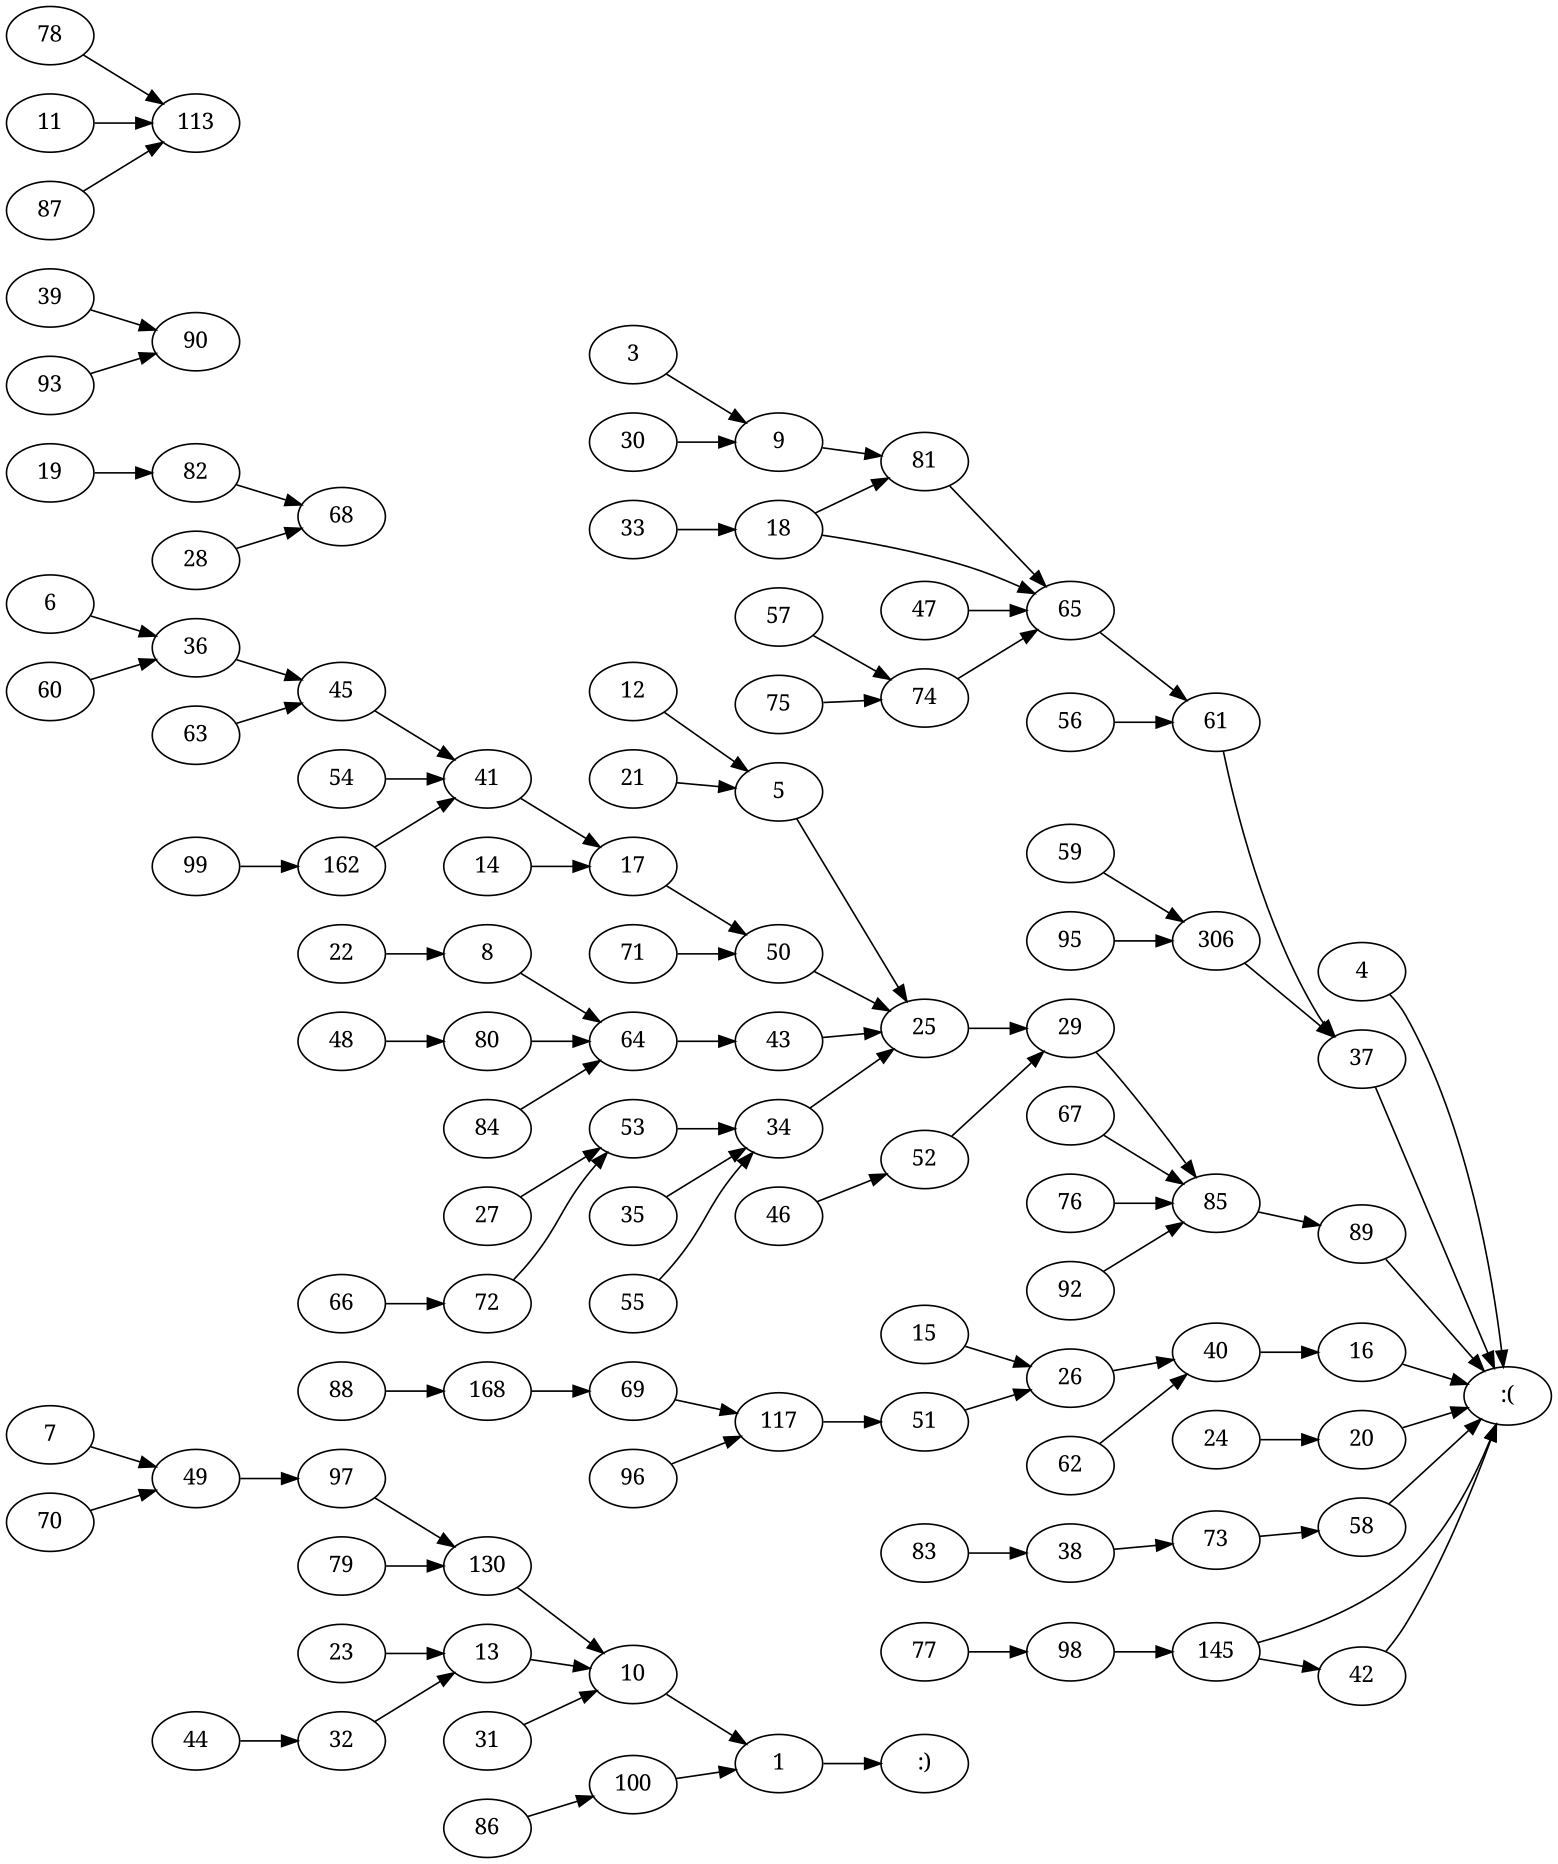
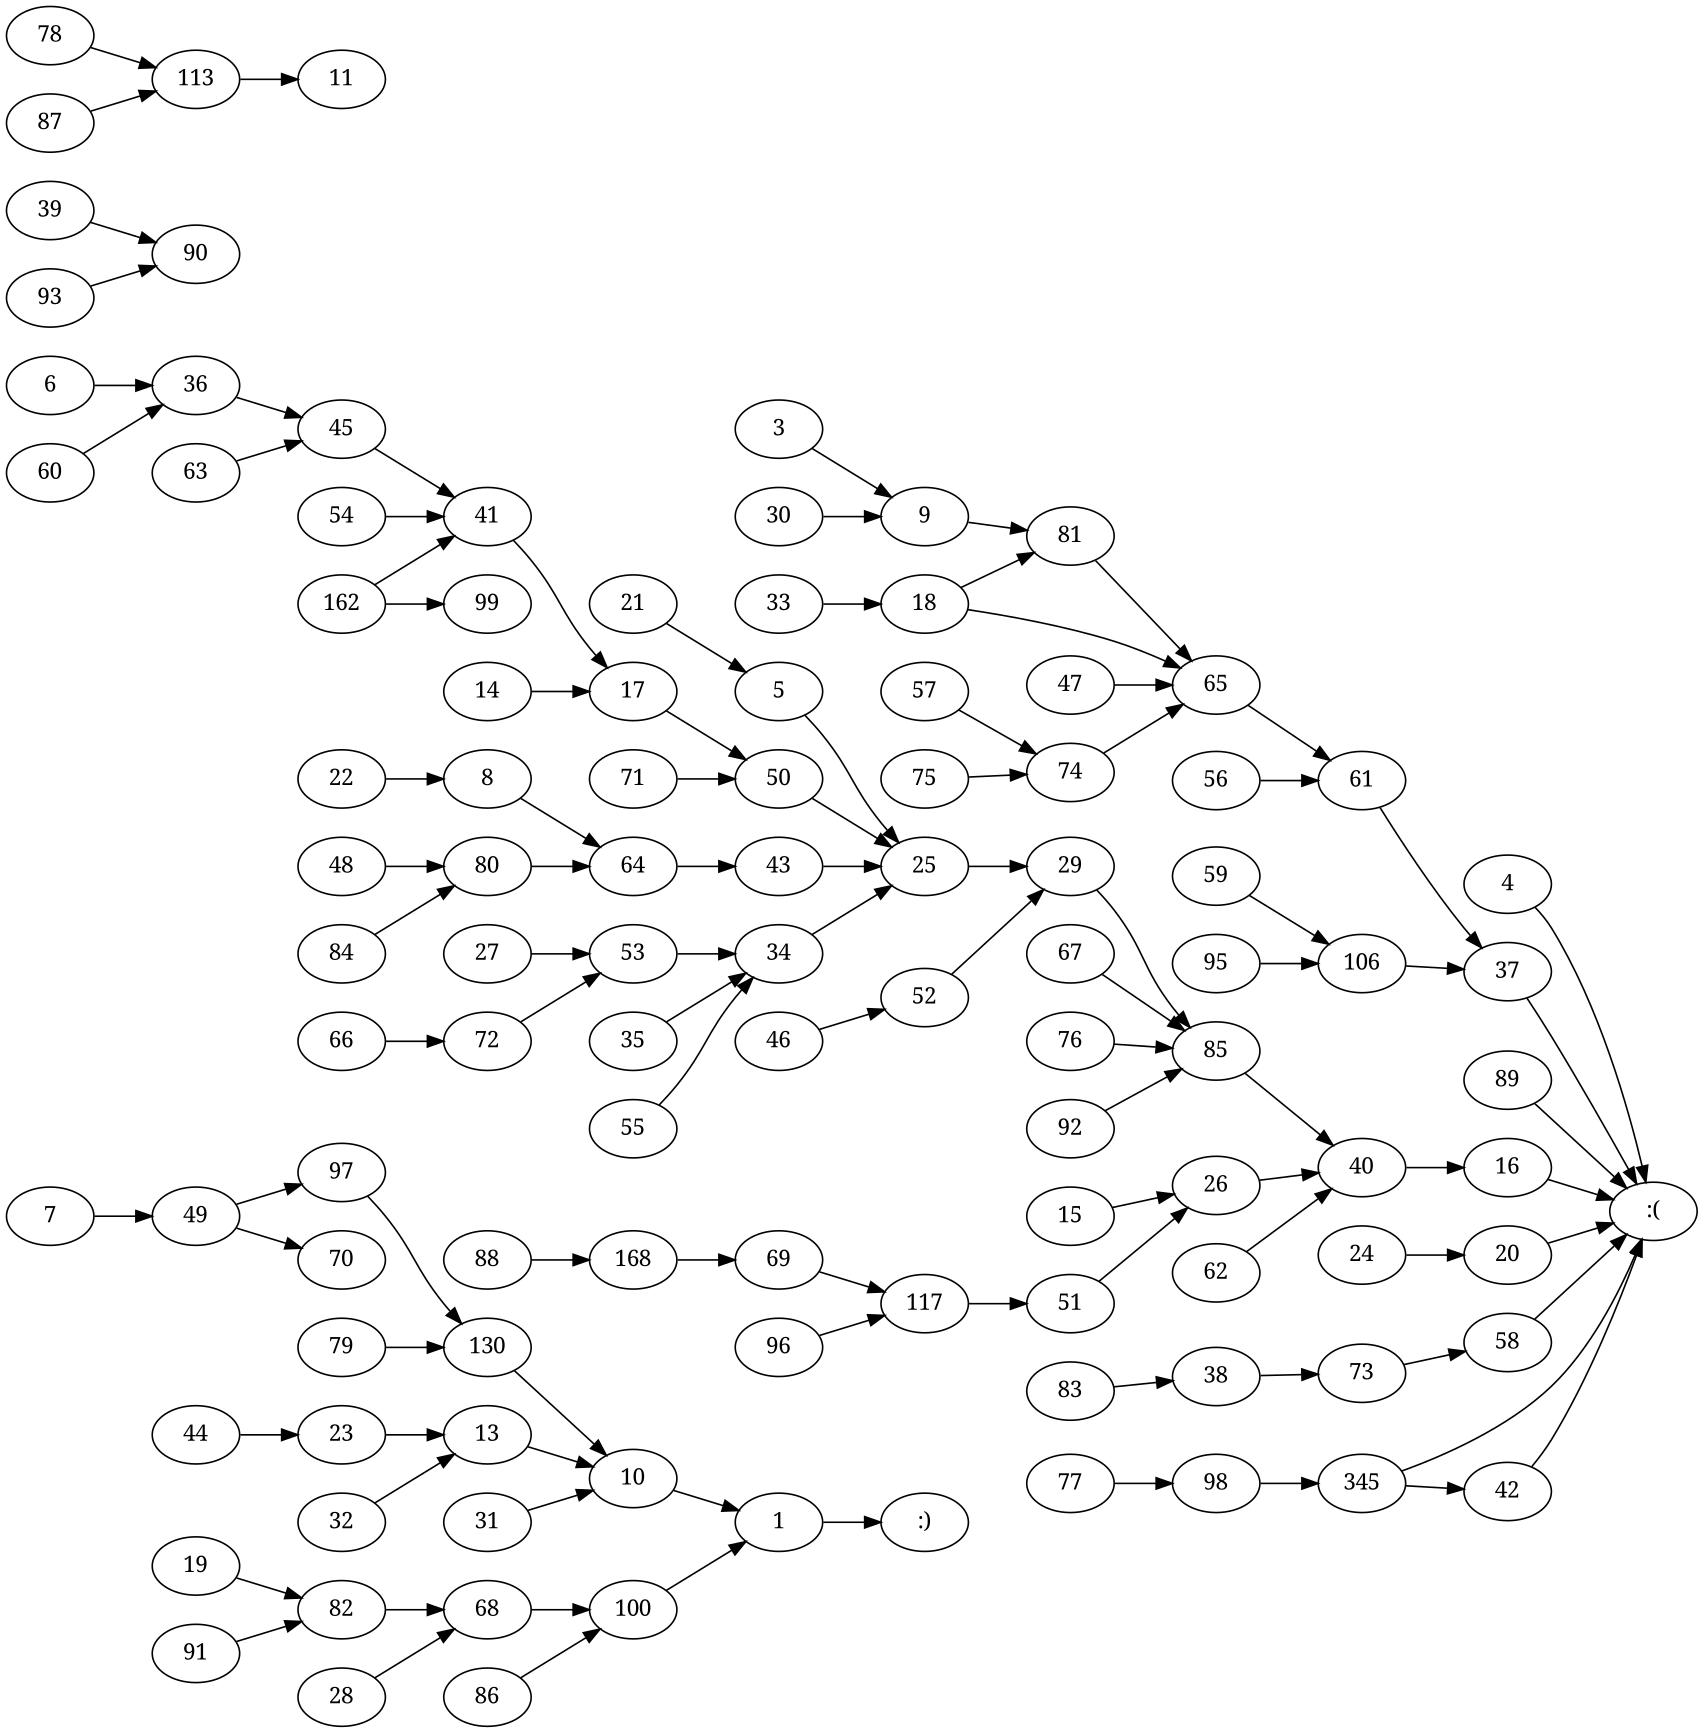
edge "11" -> "113": reversed
node "12": removed
edge "99" -> "162": reversed
node "306": label "306" -> "106"
edge "84" -> "64": now "84" -> "80"
edge "85" -> "89": now "85" -> "40"
edge "70" -> "49": reversed
edge "68" -> "100": added
node "145": label "145" -> "345"
node "91": added
edge "44" -> "32": now "44" -> "23"
